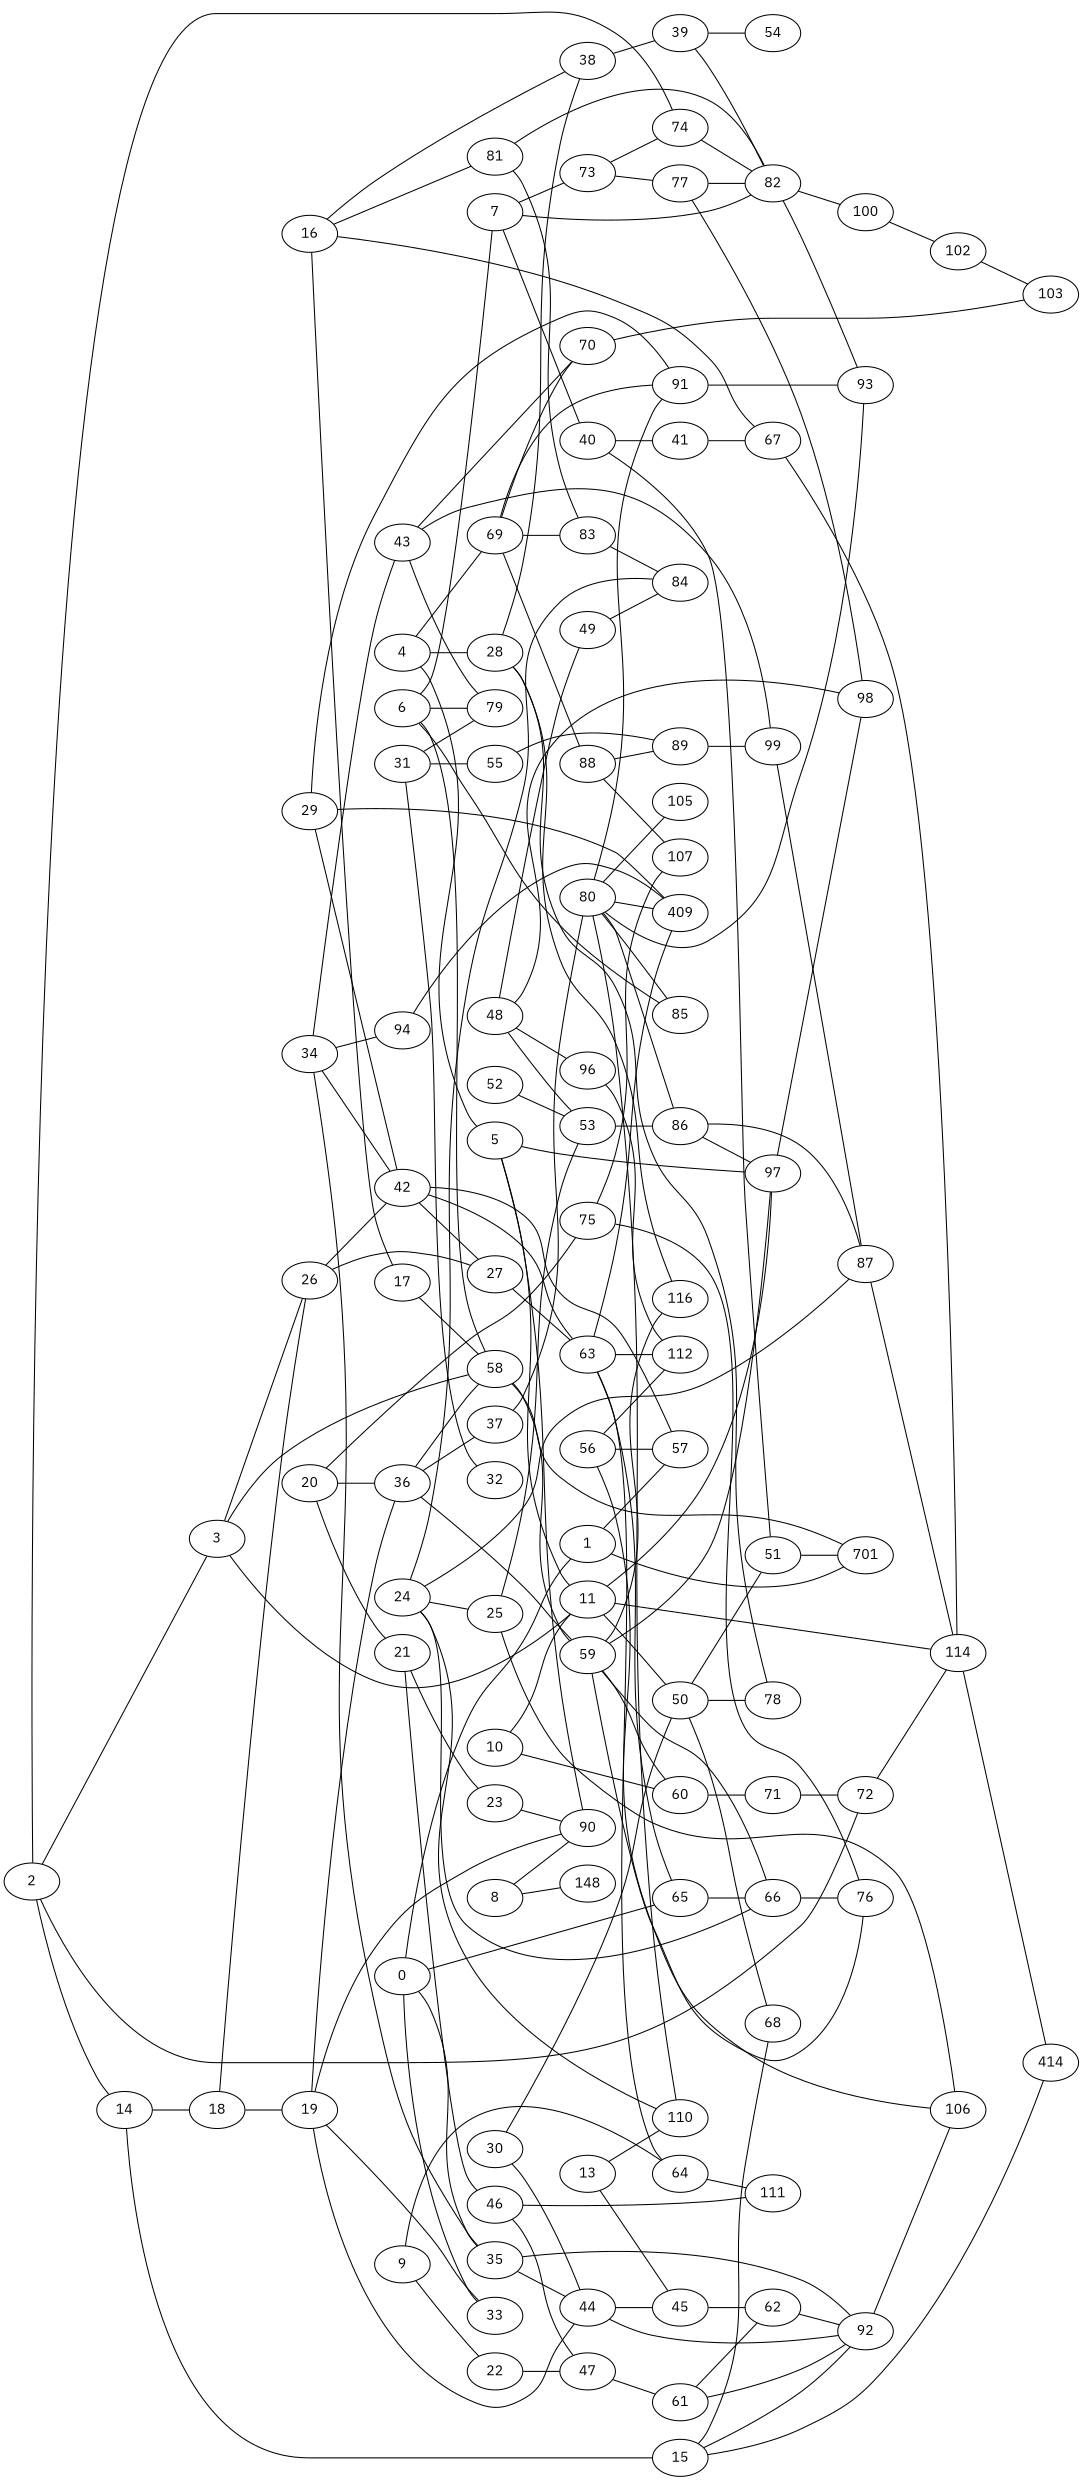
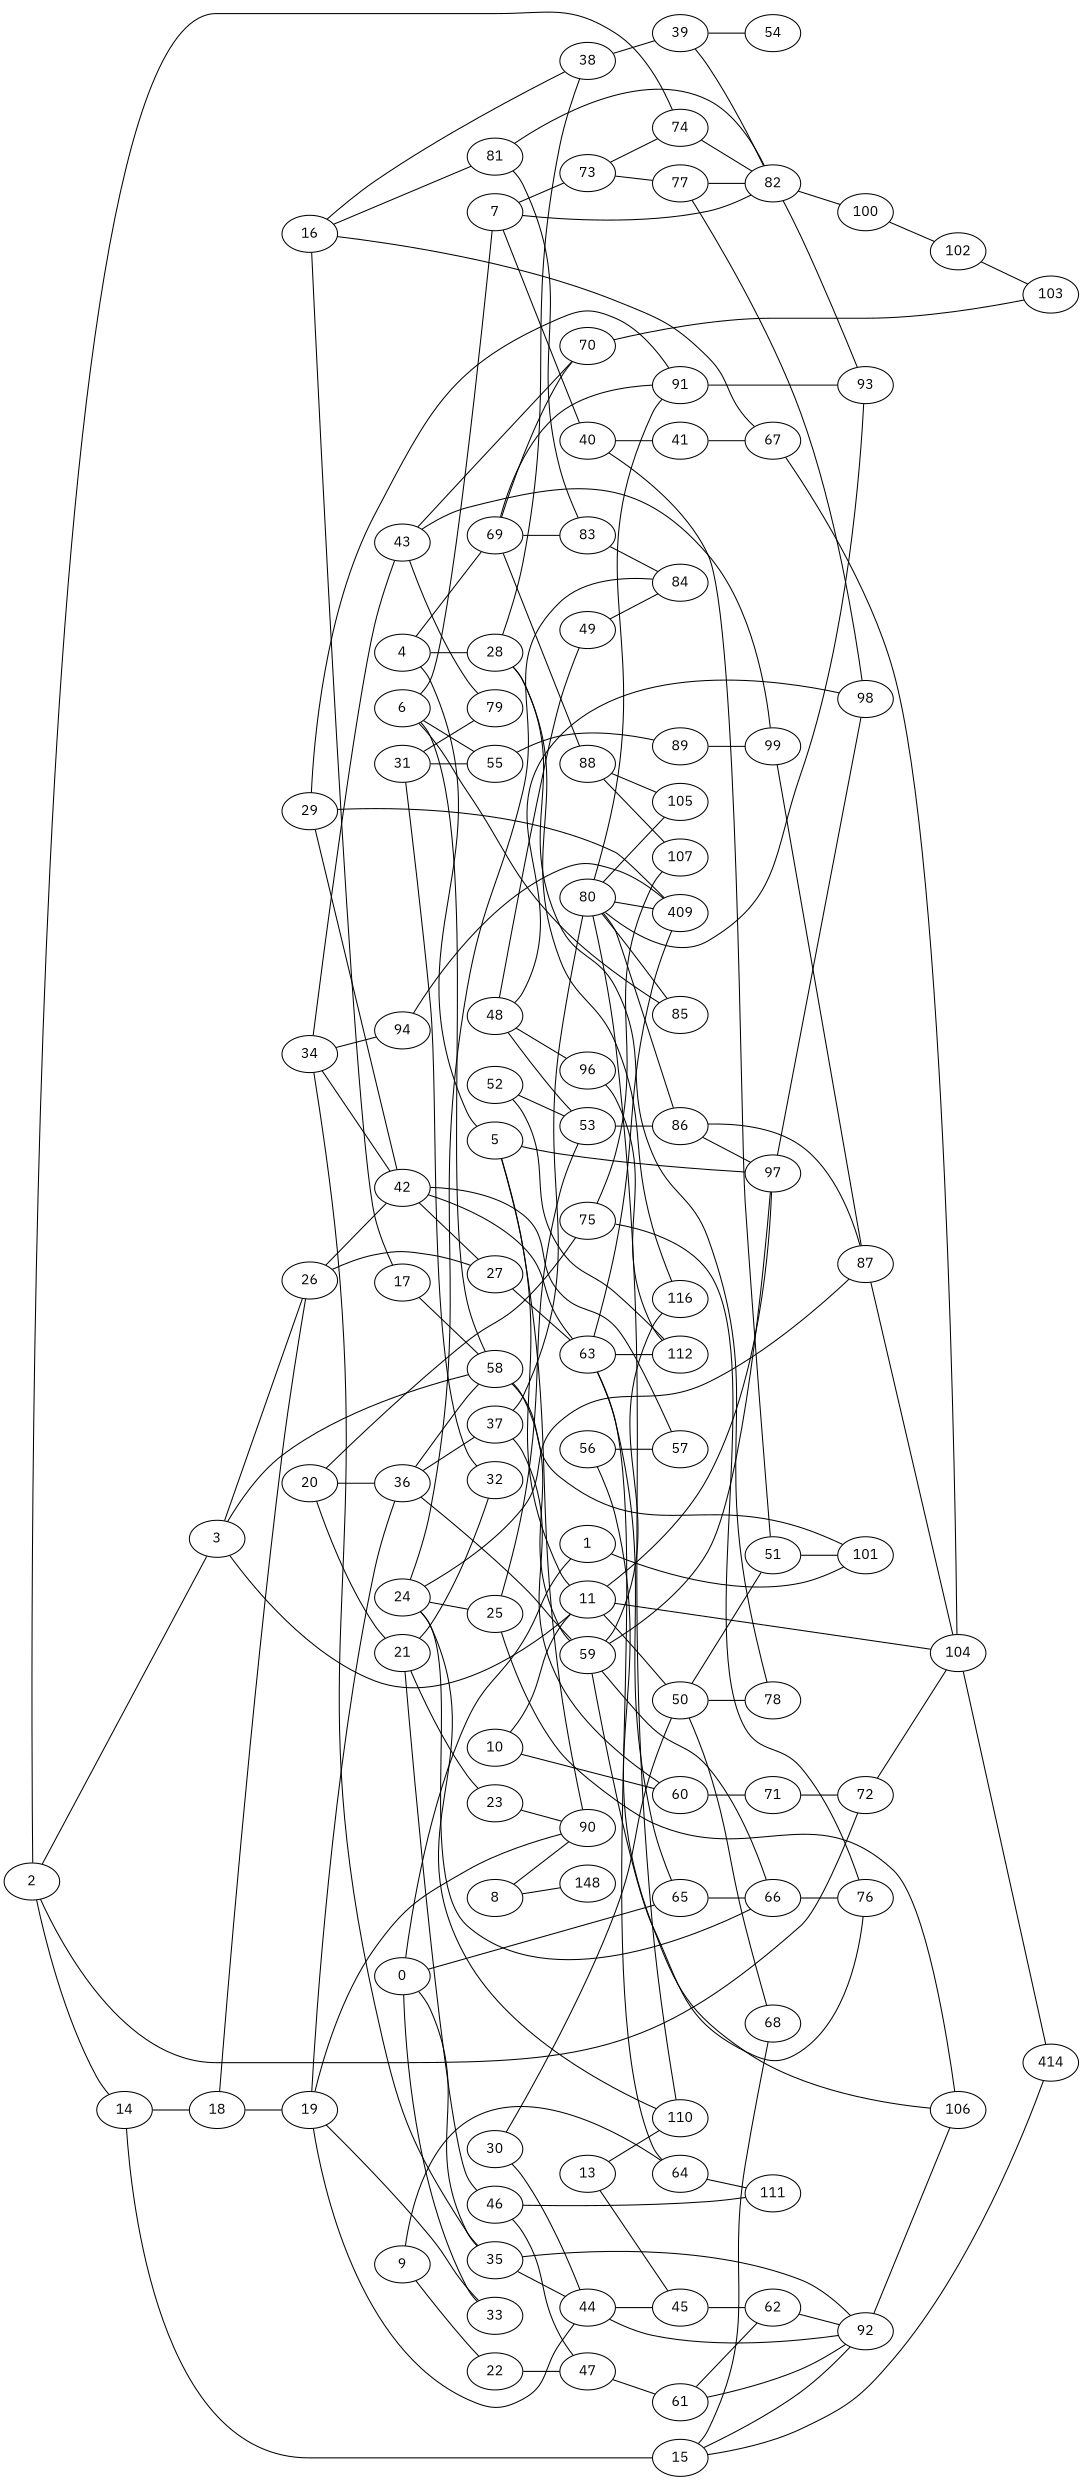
edge "6" -- "79": now "6" -- "55"
edge "89" -- "88": now "105" -- "88"
edge "112" -- "56": now "112" -- "52"
edge "57" -- "1": removed
node "701": label "701" -> "101"
edge "32" -- "21": added
node "114": label "114" -> "104"
edge "59" -- "60": now "37" -- "60"
